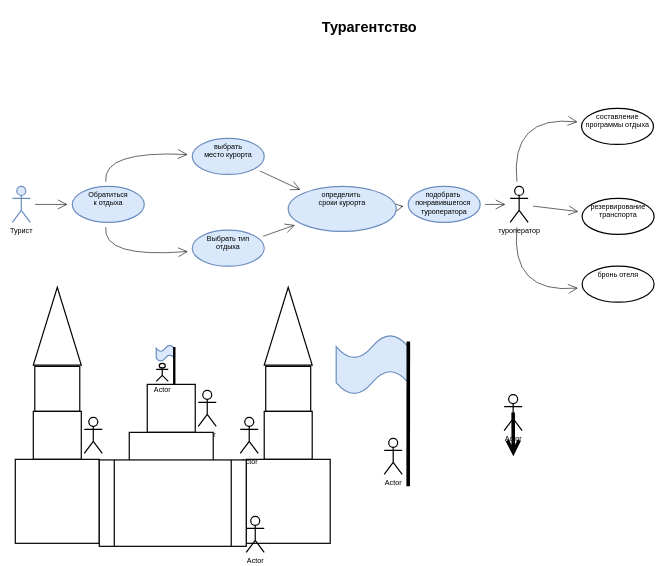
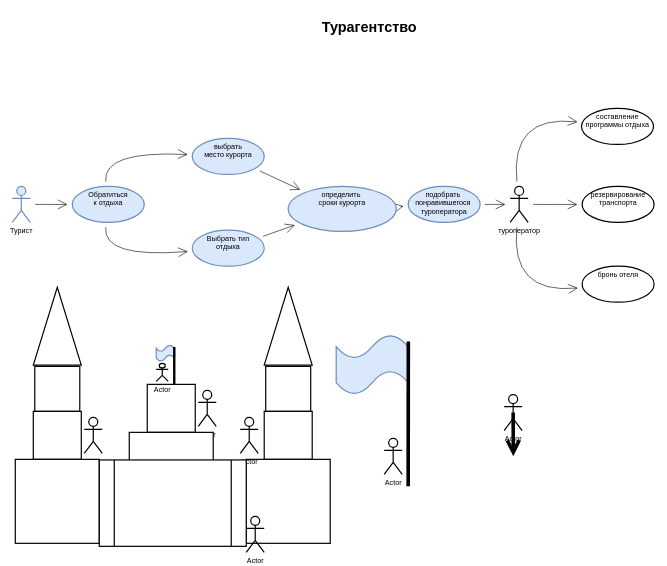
node "резервирование транспорта": moved (618, 216) -> (618, 204)
